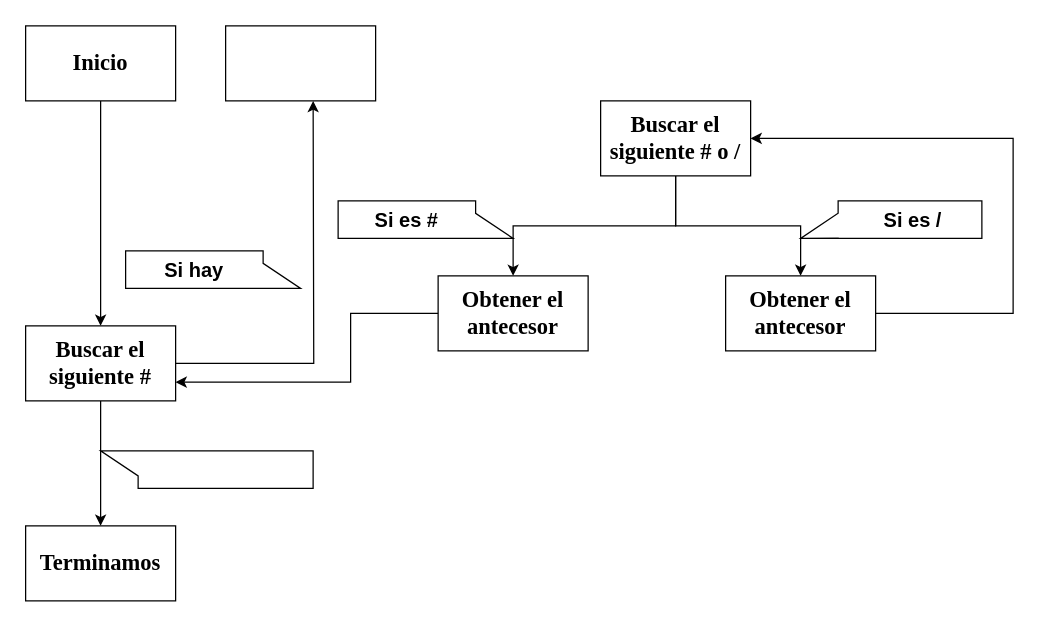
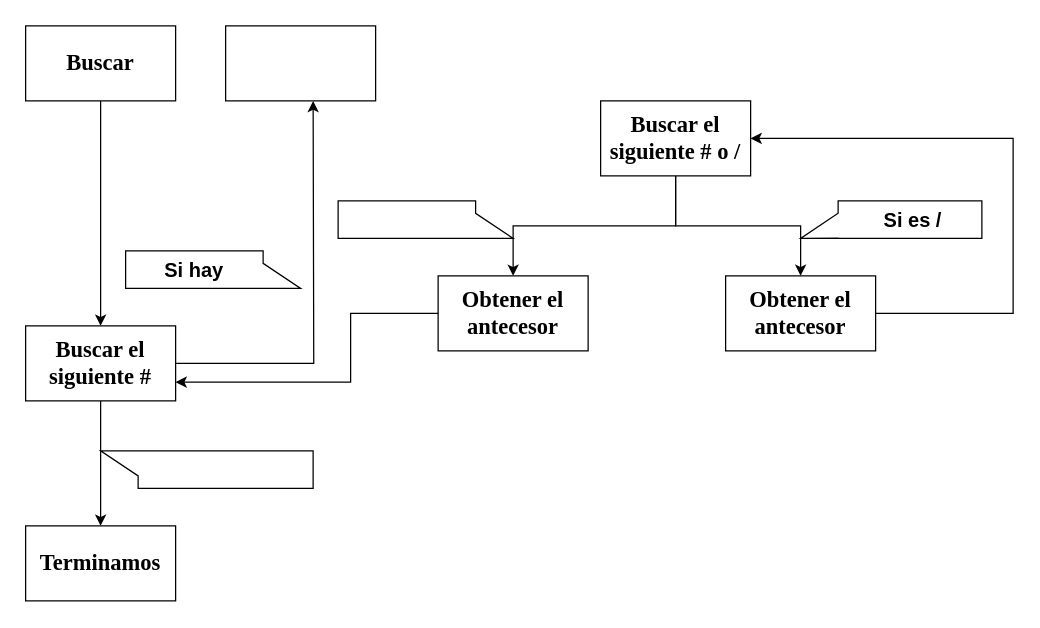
node "Inicio": label "Inicio" -> "Buscar"
node "Si es #": removed
